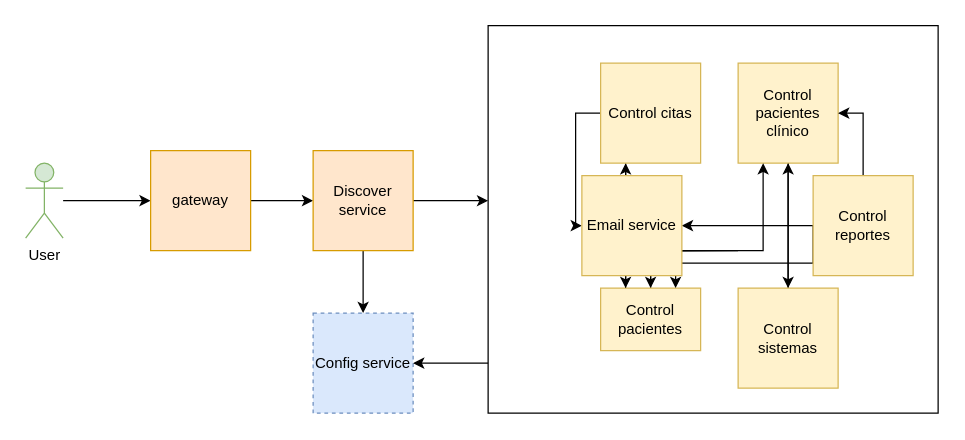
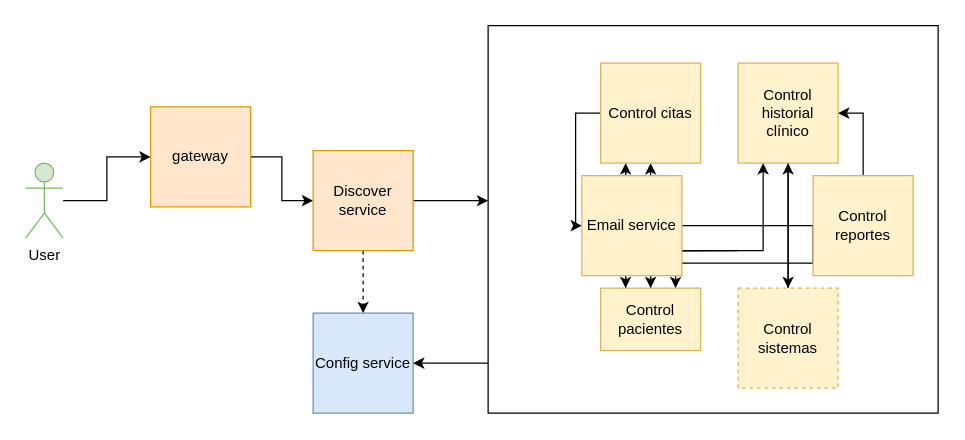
node "Control pacientes clínico": label "Control pacientes clínico" -> "Control historial clínico"
node "gateway": moved (201, 201) -> (201, 157)
edge "Control reportes" -> "Email service": now "Control reportes" -> "Control citas"
edge "Discover service" -> "Config service": style solid -> dashed
node "Control sistemas": style solid -> dashed
node "Config service": style dashed -> solid
